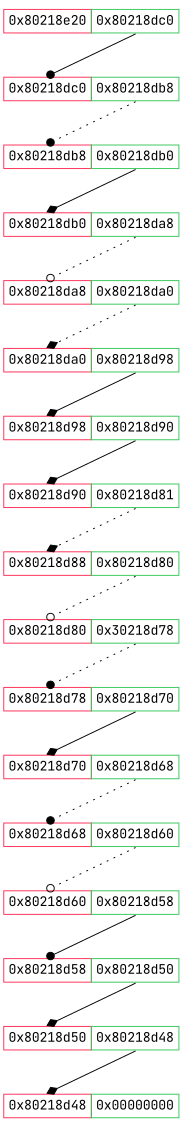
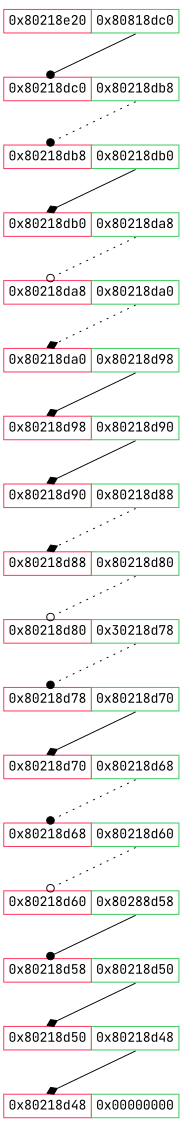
node "0x80218e20": text "0x80218dc0" -> "0x80818dc0"
node "0x80218d90": text "0x80218d81" -> "0x80218d88"
node "0x80218d60": text "0x80218d58" -> "0x80288d58"
